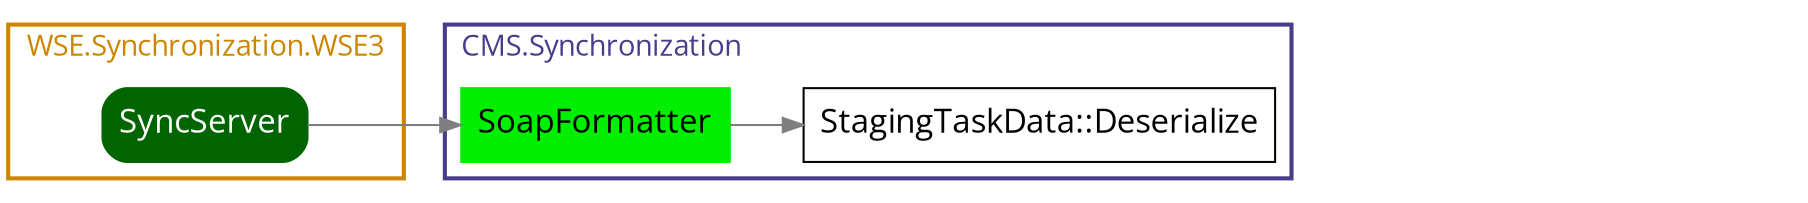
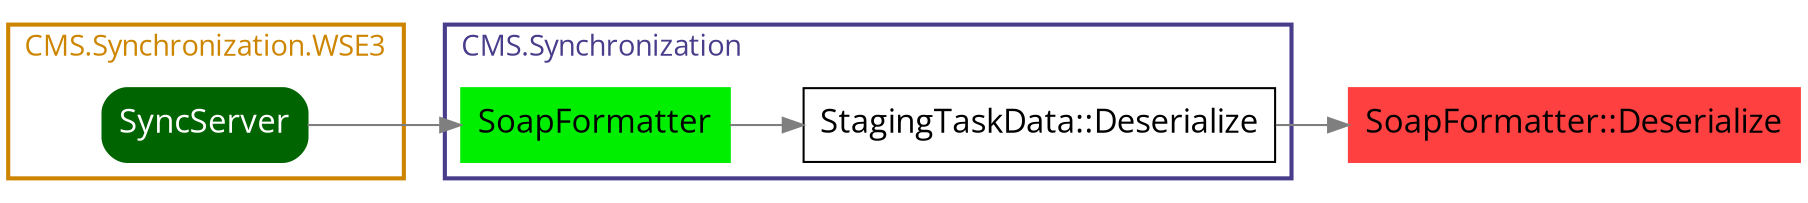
cluster "WSE.Synchronization.WSE3": label "WSE.Synchronization.WSE3" -> "CMS.Synchronization.WSE3"
node "SoapFormatter::Deserialize": added
